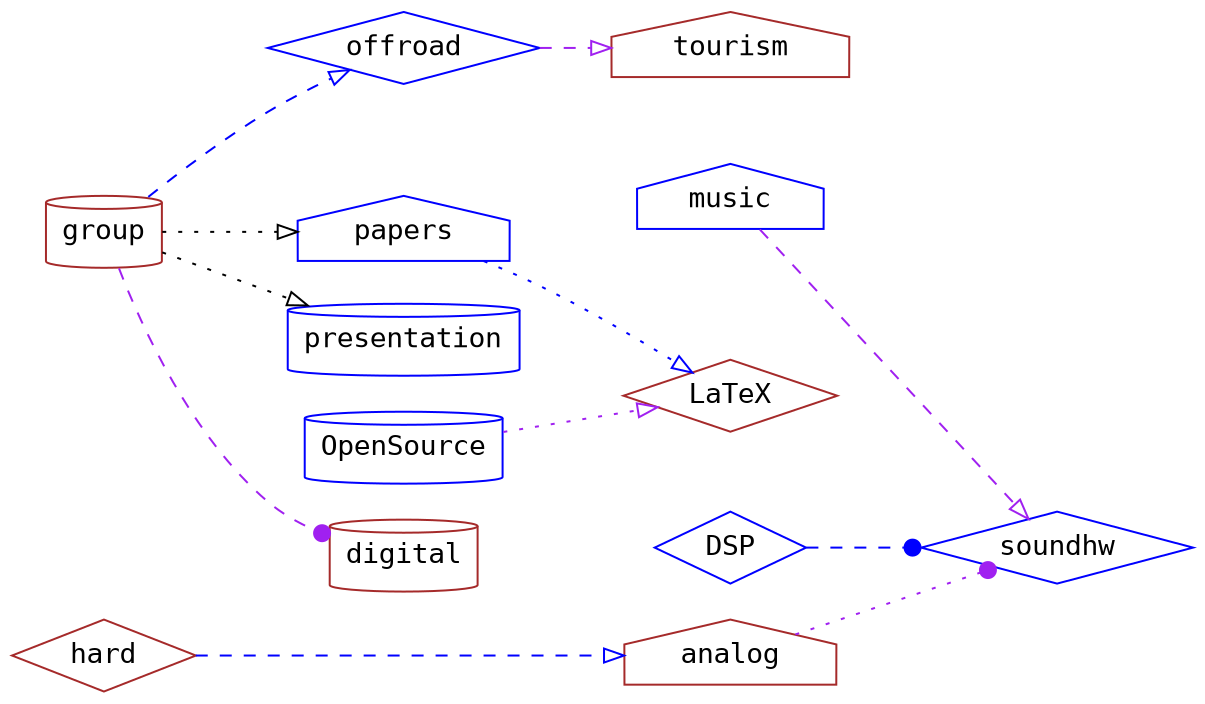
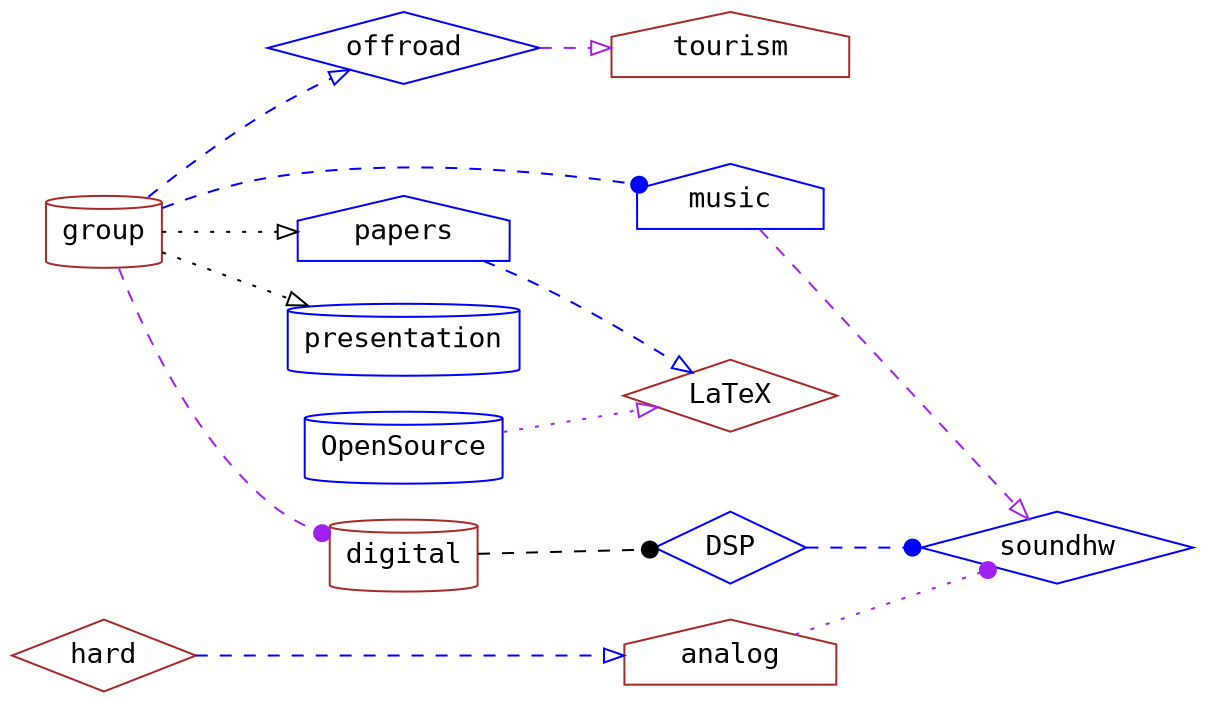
edge "group" -> "music": added
edge "papers" -> "LaTeX": style dotted -> dashed
edge "digital" -> "DSP": added
